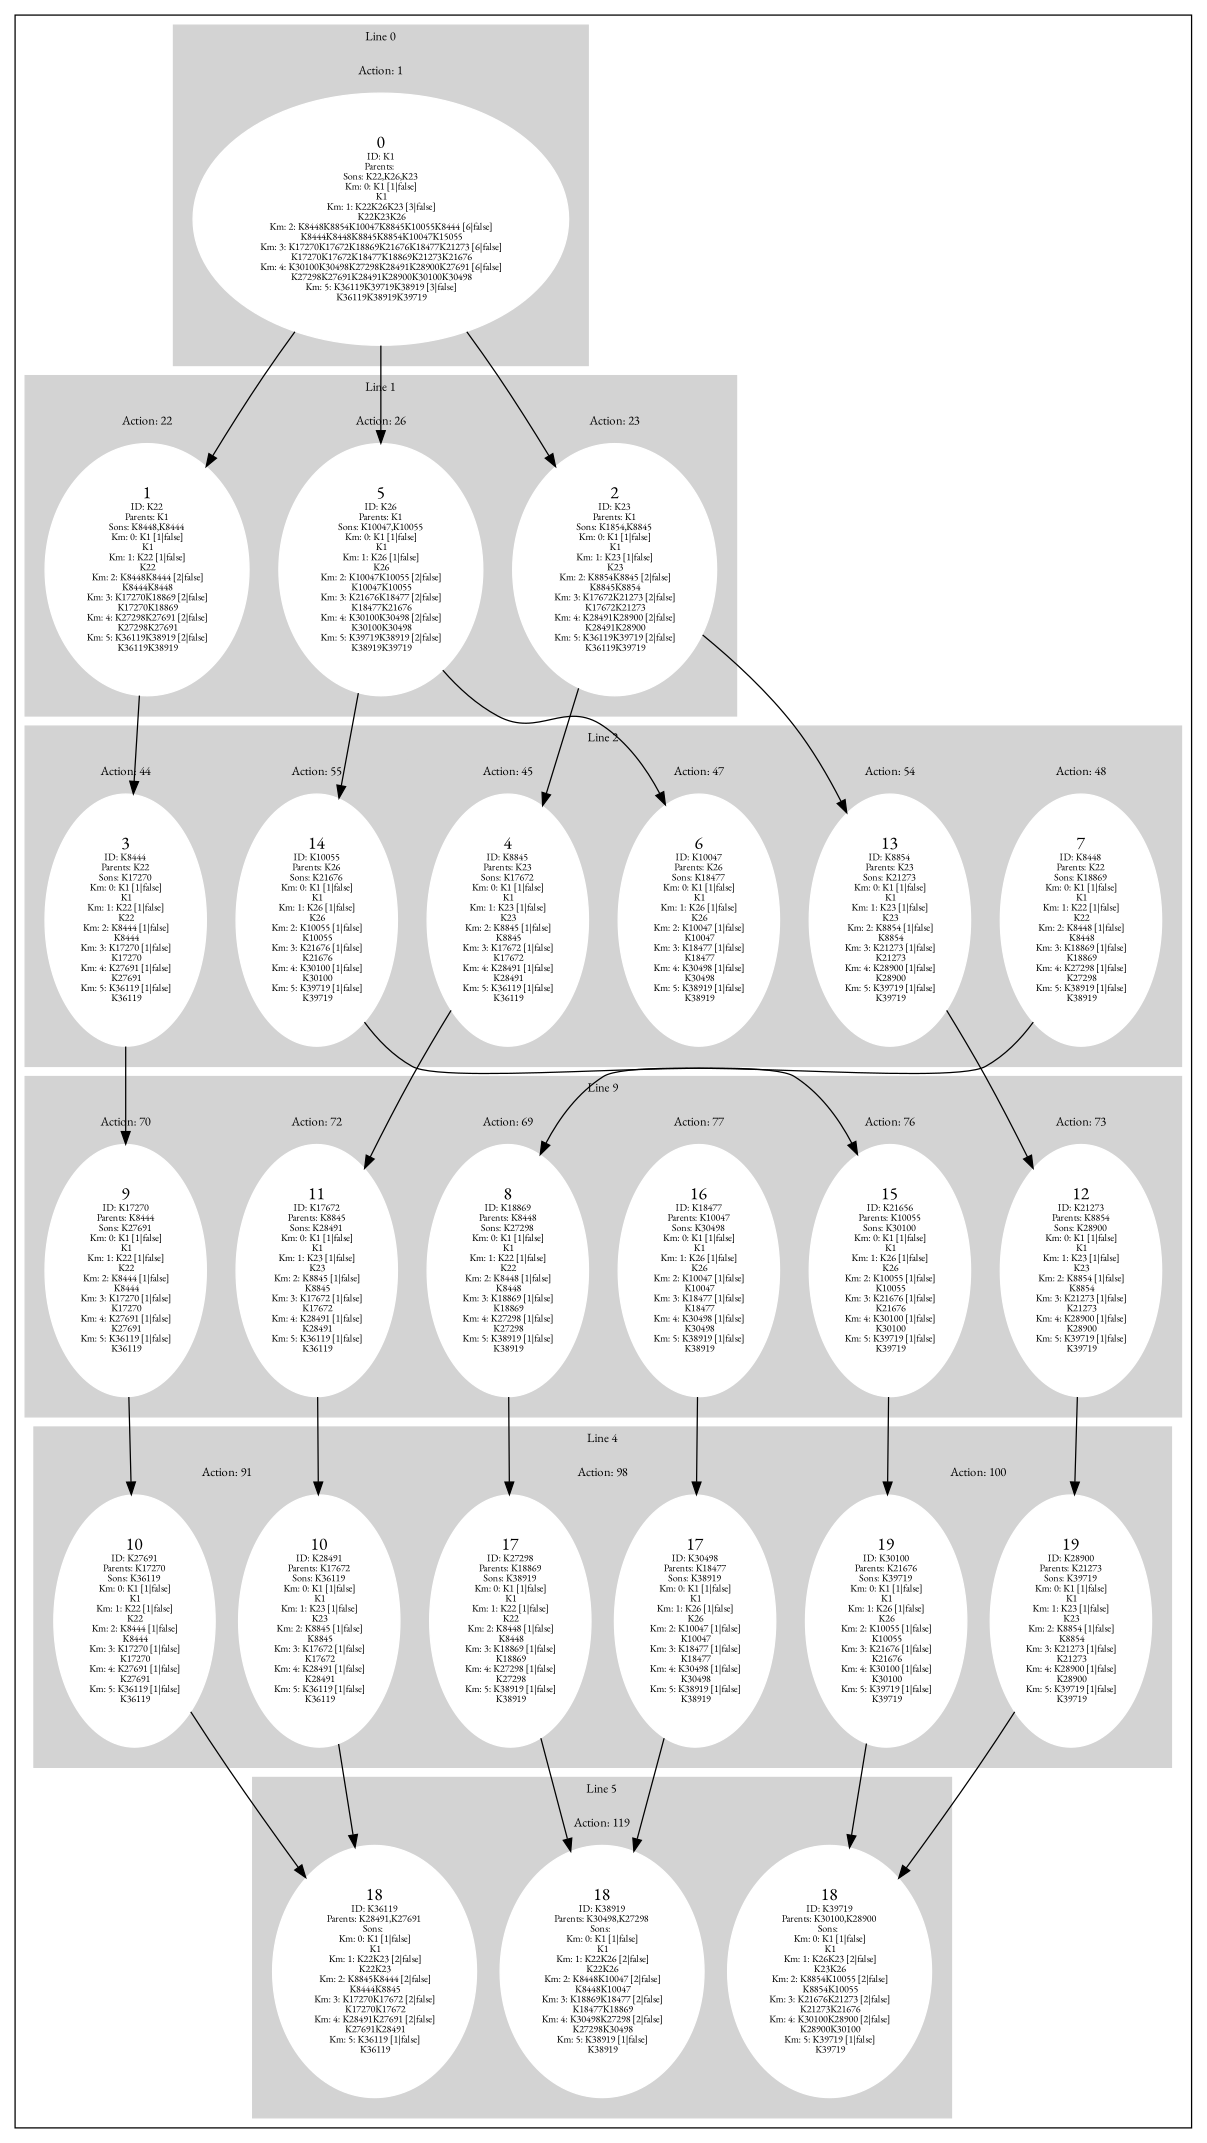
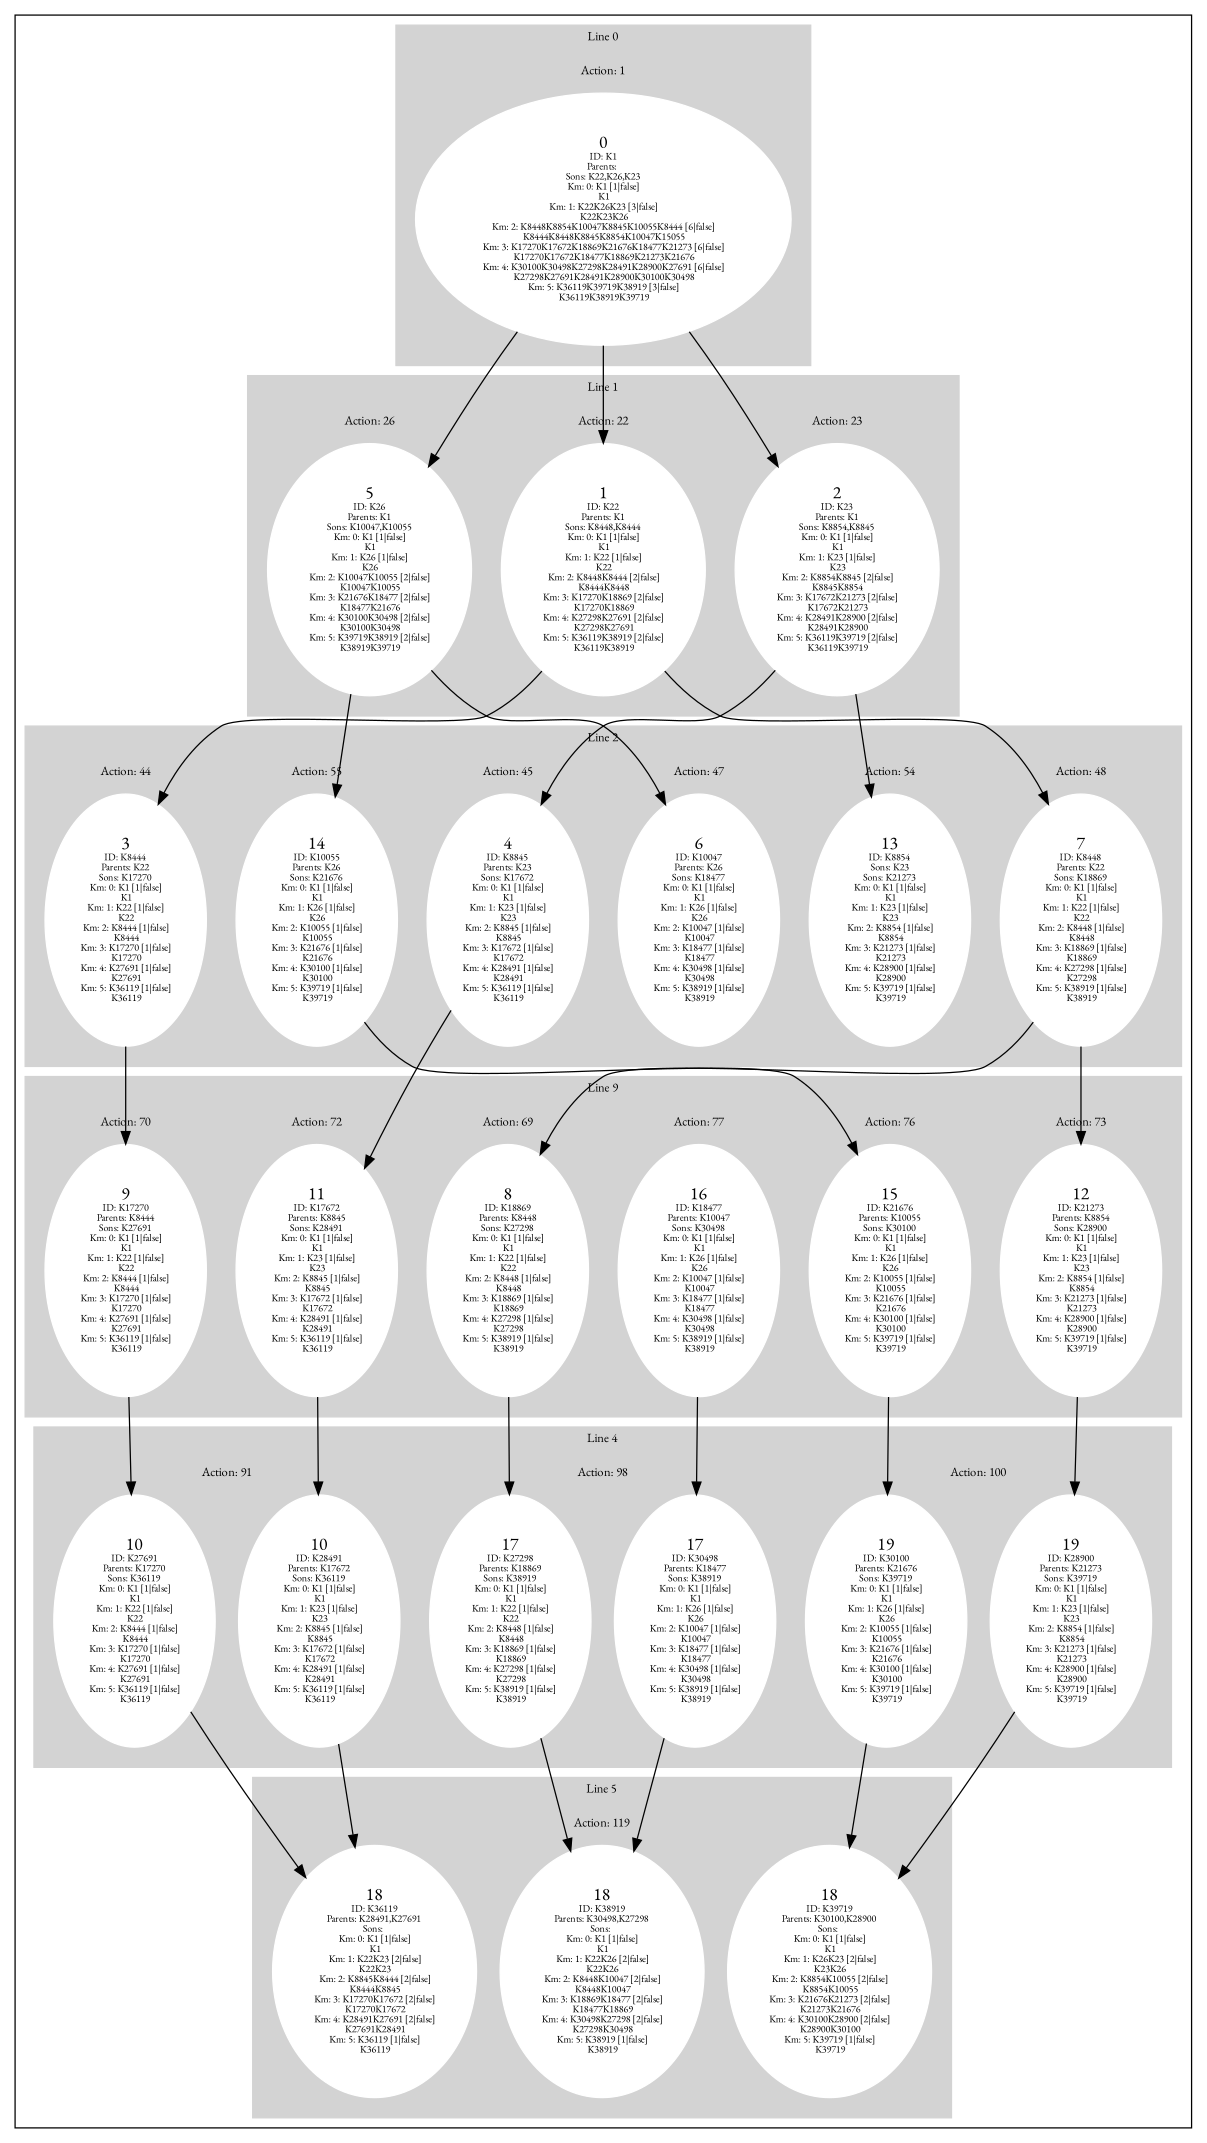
node "2": text "Sons: K1854,K8845" -> "Sons: K8854,K8845"
edge "1" -> "7": added
node "13": text "Parents: K23" -> "Sons: K23"
edge "13" -> "12": now "7" -> "12"
node "15": text "ID: K21656" -> "ID: K21676"
